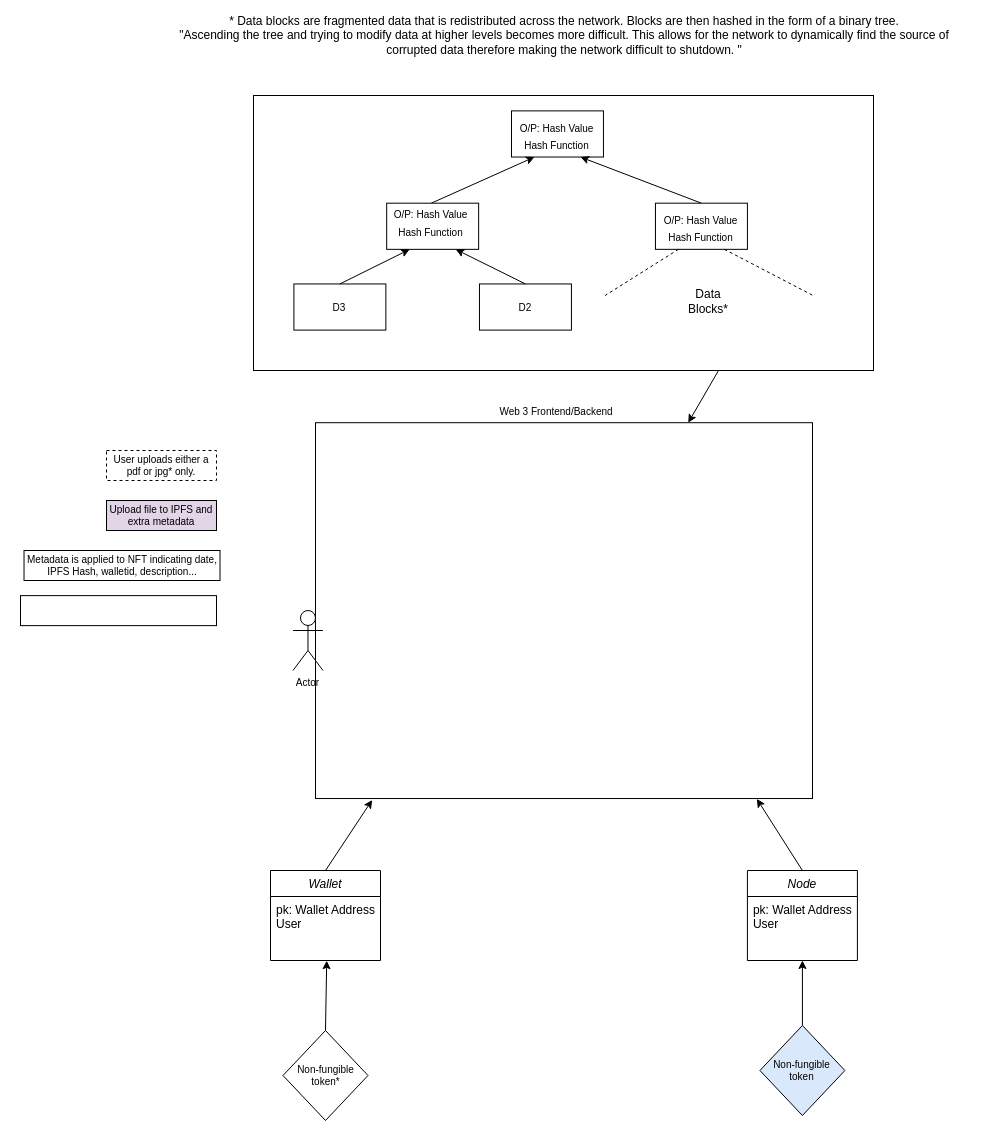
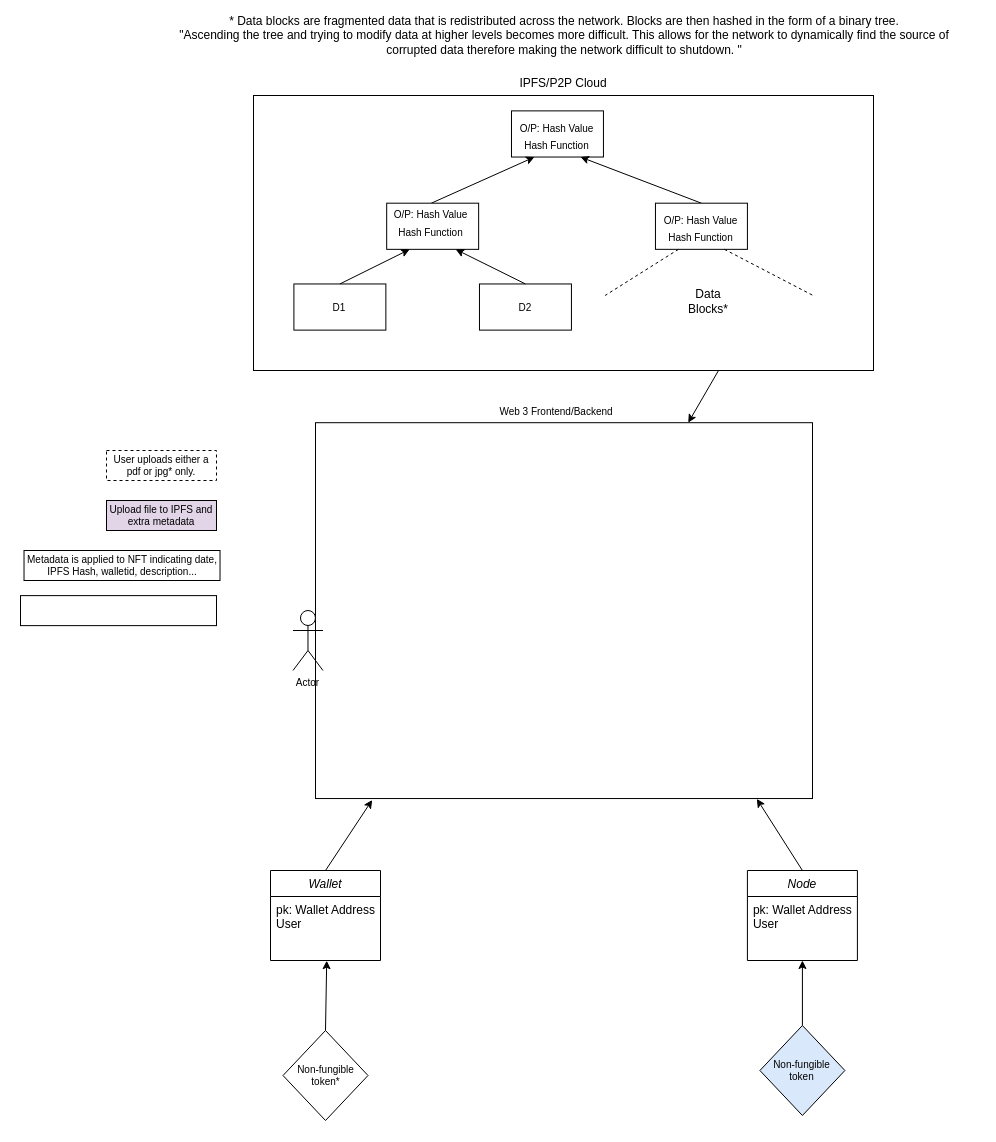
node "IPFS/P2P Cloud": added
node "D3": label "D3" -> "D1"
